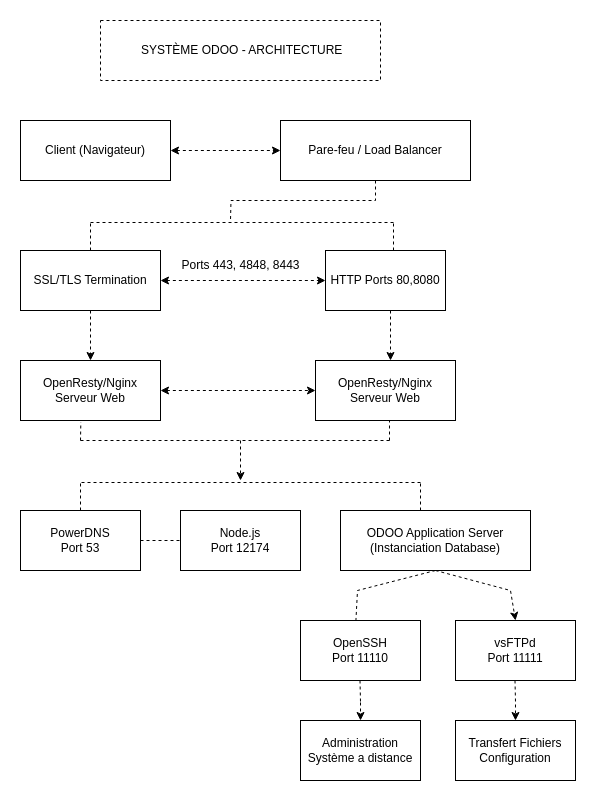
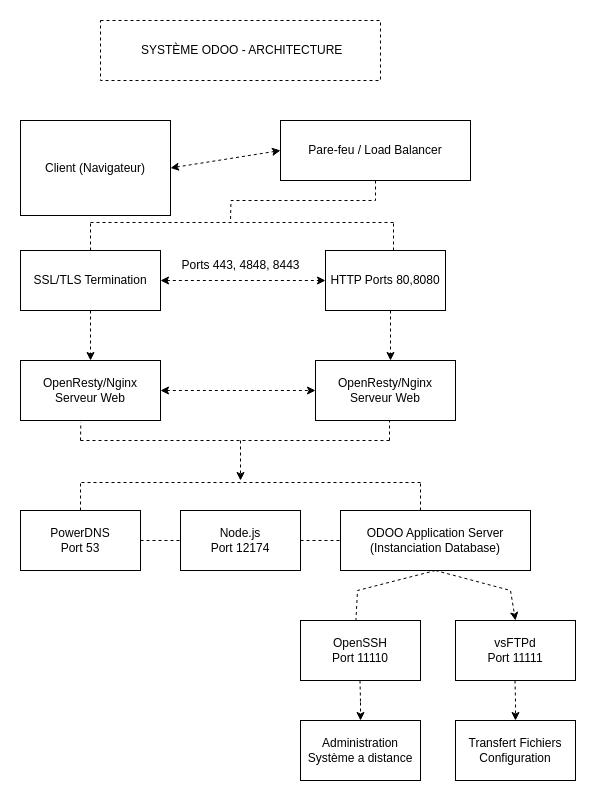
node "Client (Navigateur)": size 150x60 -> 150x95
edge "Node.js Port 12174" -- "ODOO Application Server (Instanciation Database)": added
